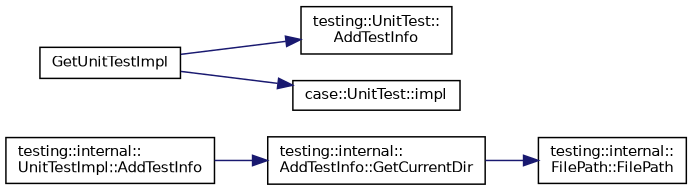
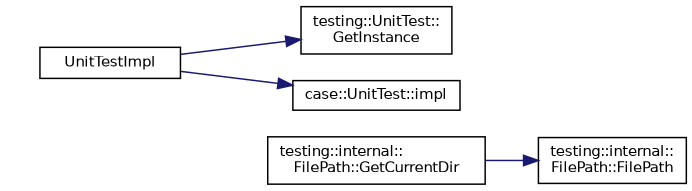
node "testing::UnitTest:: AddTestInfo": label "testing::UnitTest:: AddTestInfo" -> "testing::UnitTest:: GetInstance"
node "GetUnitTestImpl": label "GetUnitTestImpl" -> "UnitTestImpl"
node "testing::internal:: UnitTestImpl::AddTestInfo": removed
node "testing::internal:: AddTestInfo::GetCurrentDir": label "testing::internal:: AddTestInfo::GetCurrentDir" -> "testing::internal:: FilePath::GetCurrentDir"
